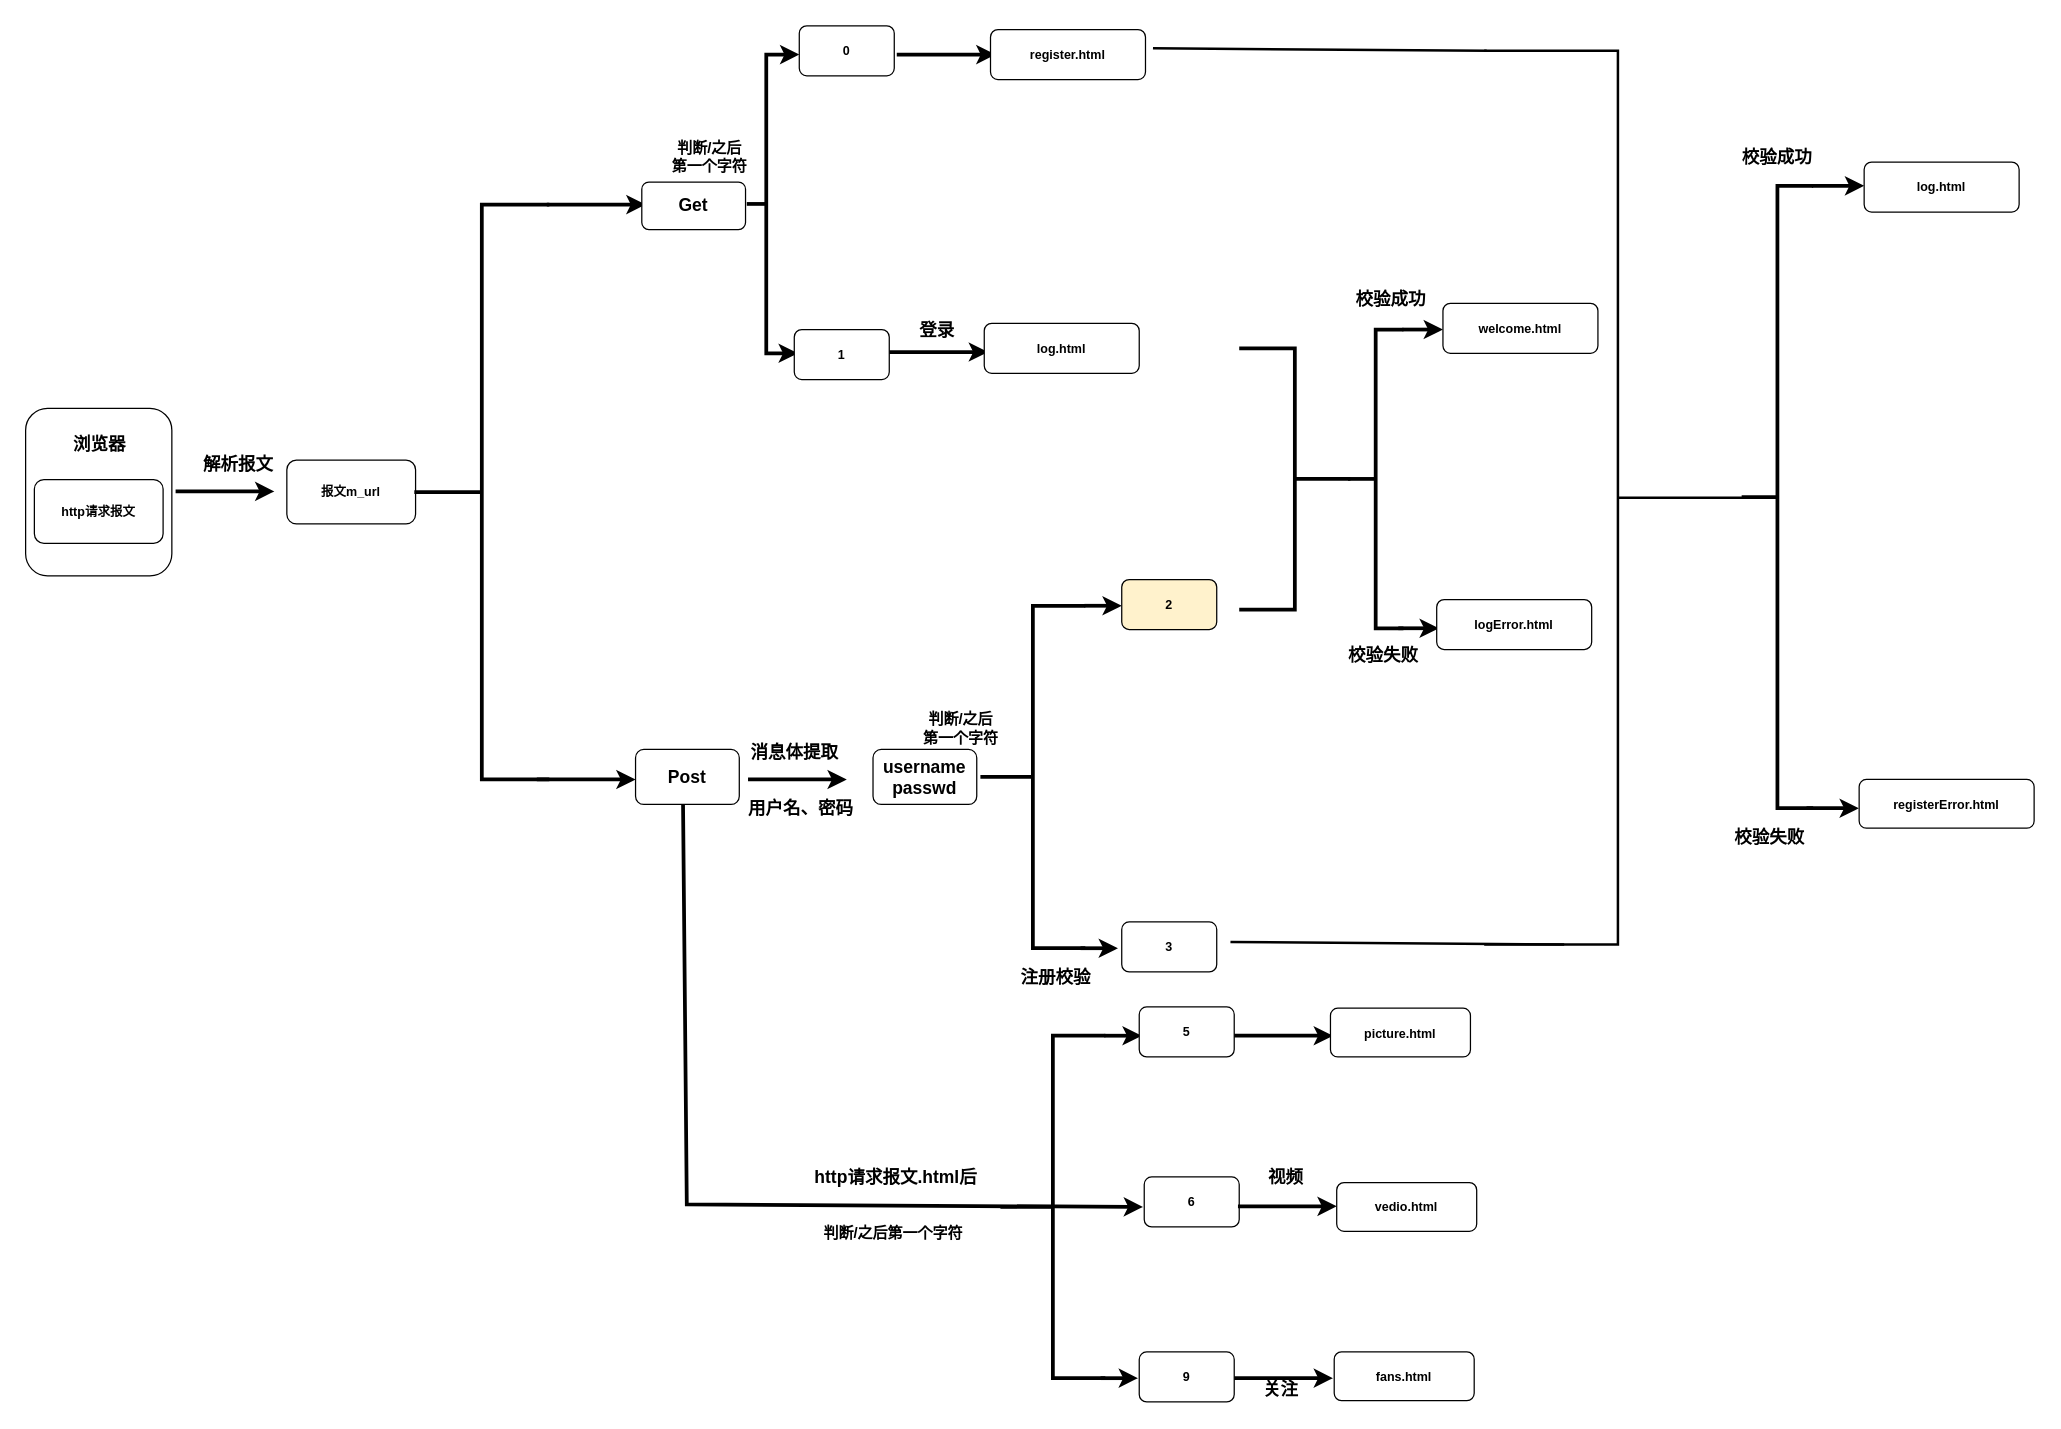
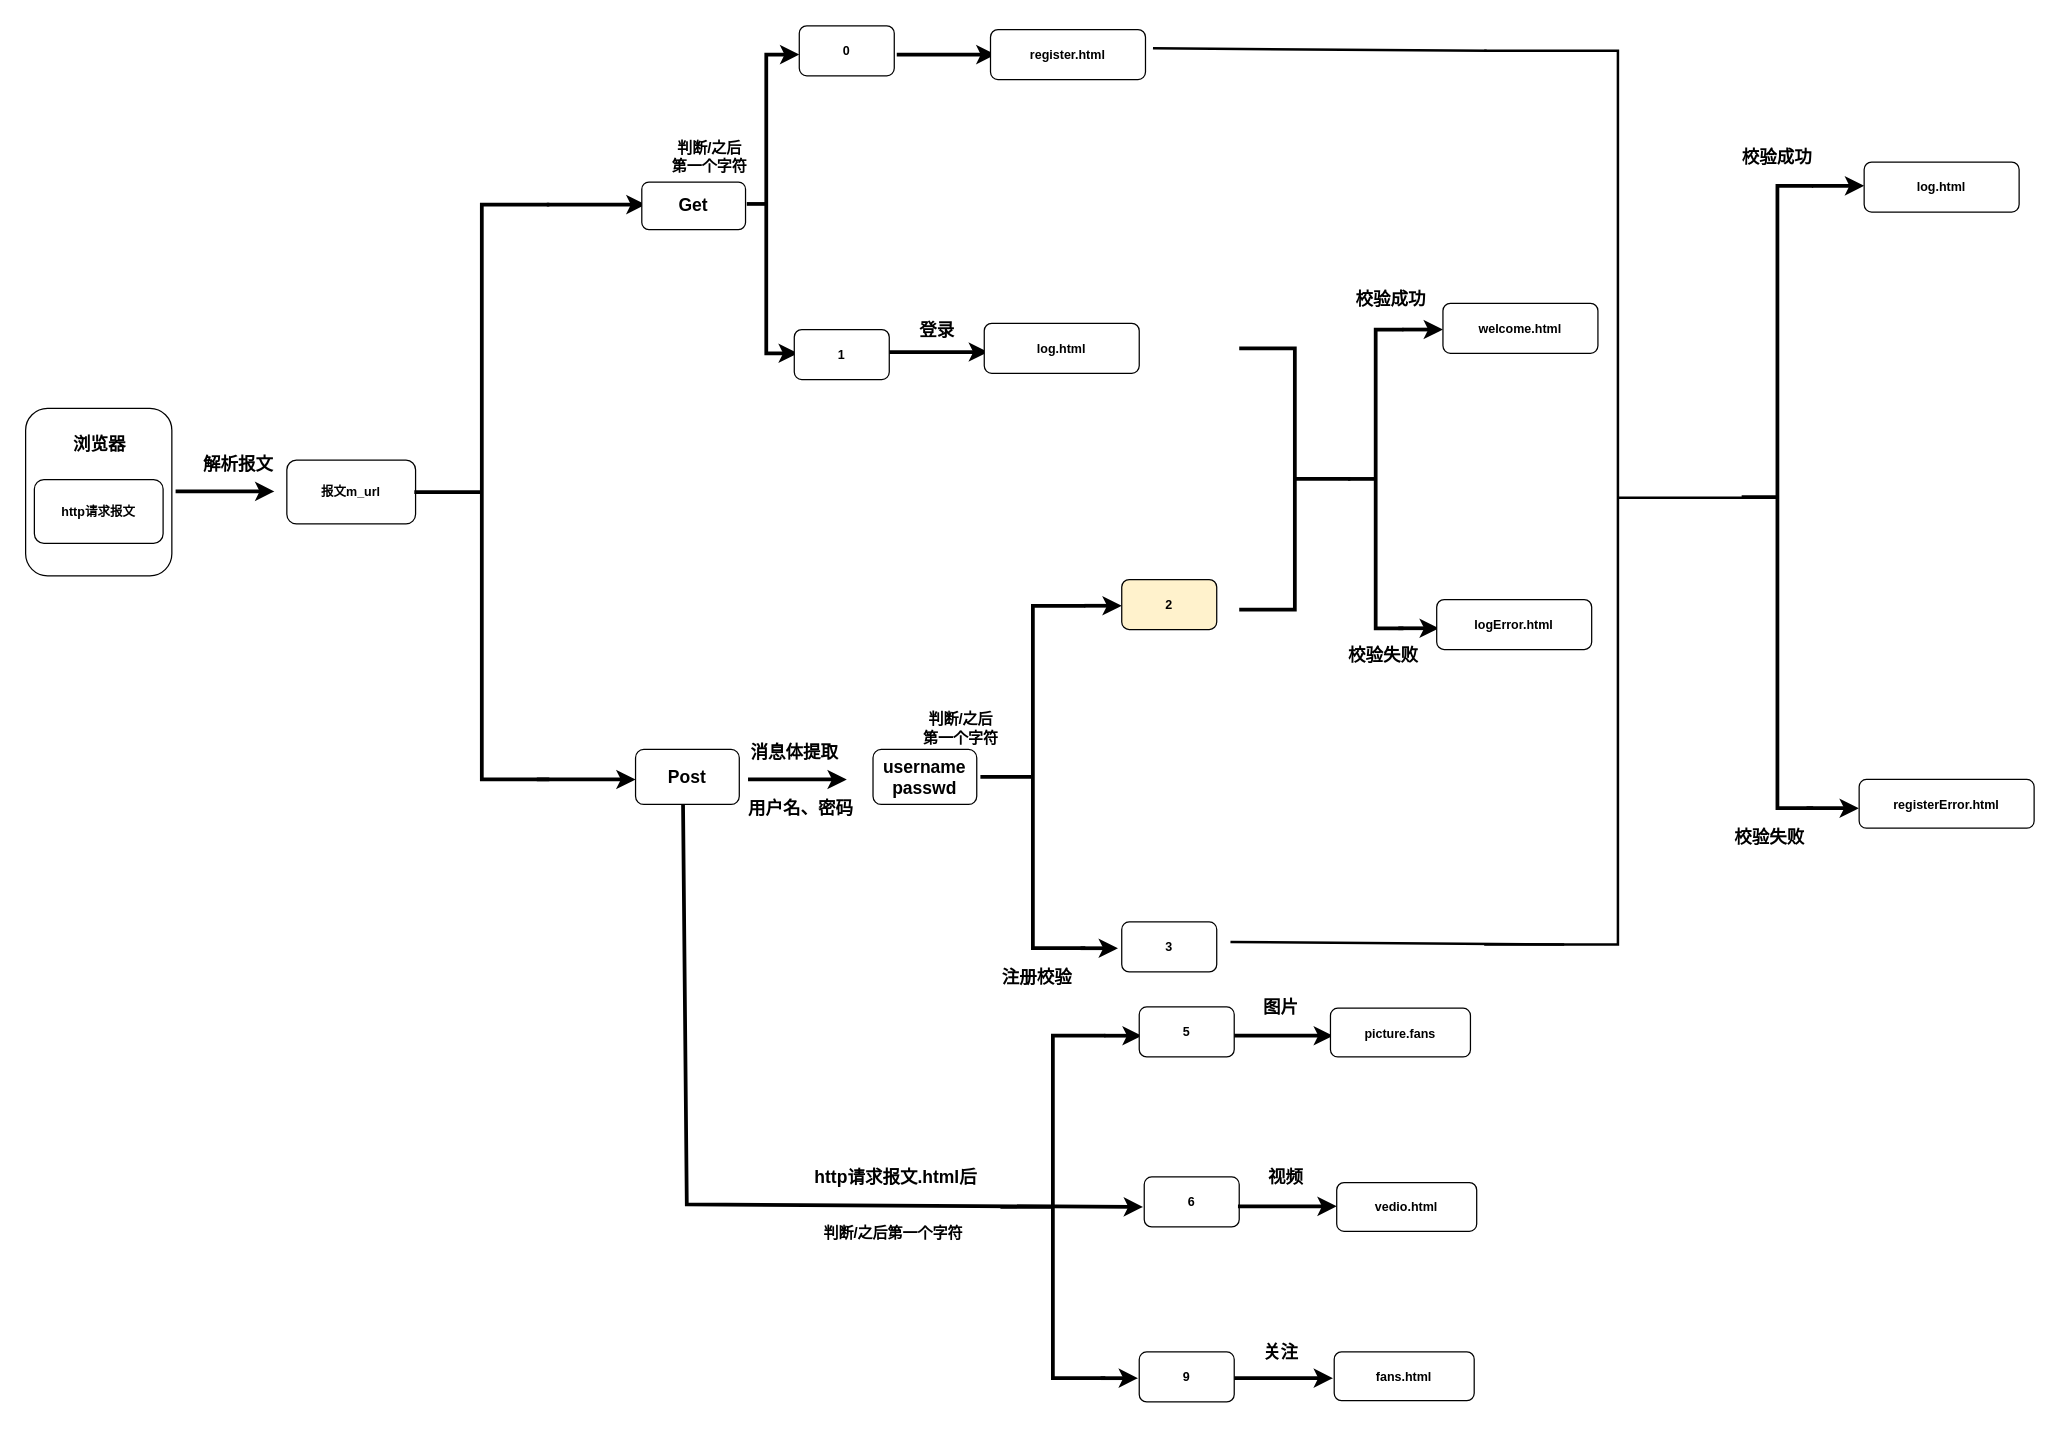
node "注册校验": moved (1056, 976) -> (1037, 976)
node "图片": added
node "picture.html": label "picture.html" -> "picture.fans"
node "关注": moved (1281, 1389) -> (1281, 1351)
